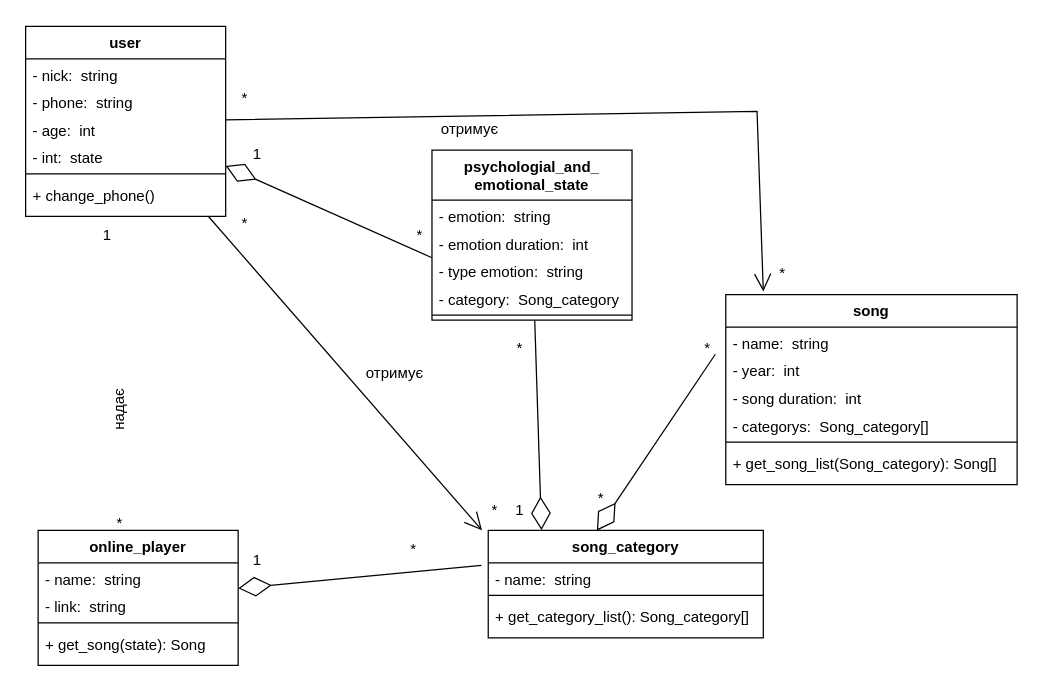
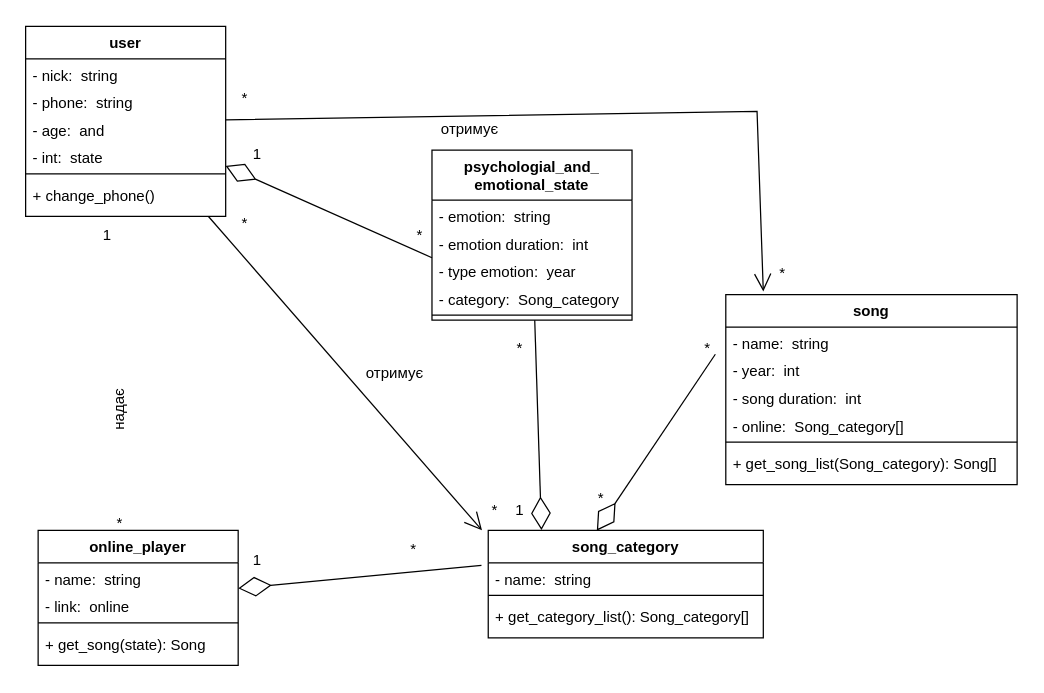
node "- age: int": label "- age: int" -> "- age: and"
node "- type emotion: string": label "- type emotion: string" -> "- type emotion: year"
node "- categorys: Song_category[]": label "- categorys: Song_category[]" -> "- online: Song_category[]"
node "- link: string": label "- link: string" -> "- link: online"
